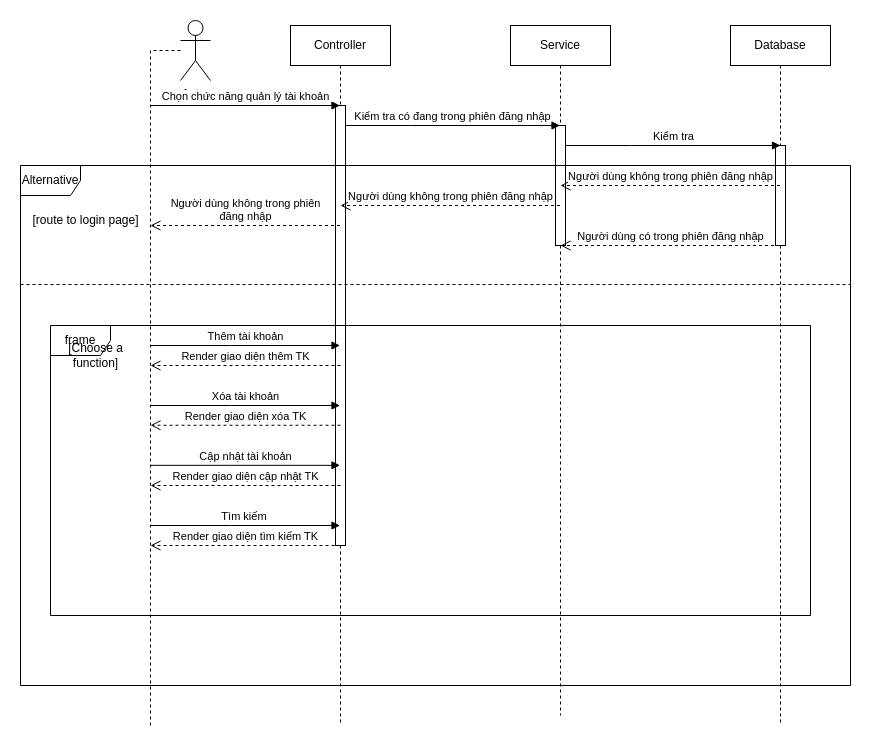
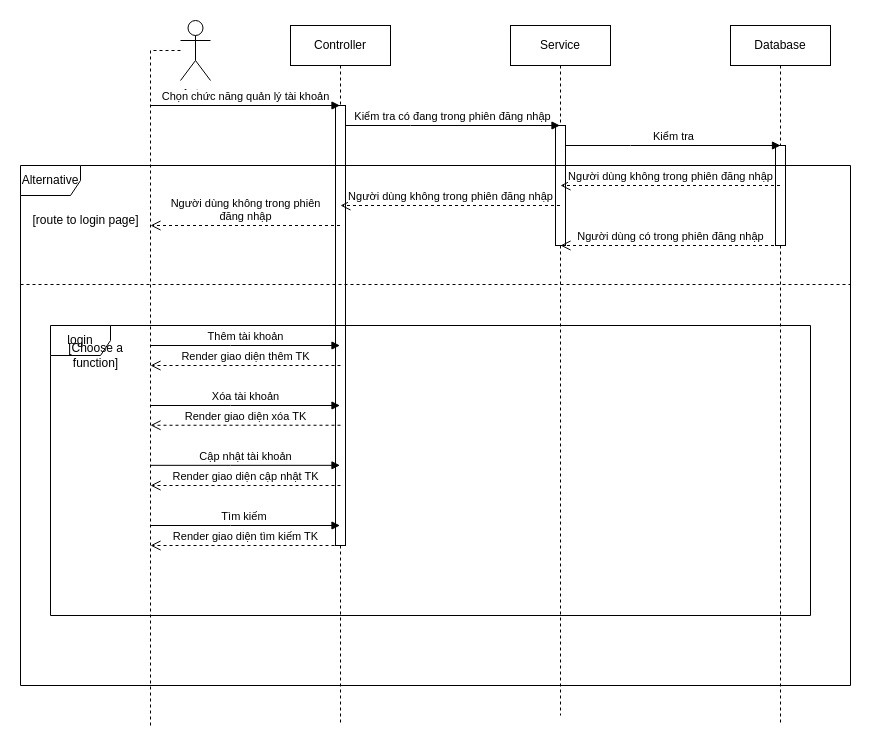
node "frame": label "frame" -> "login"
